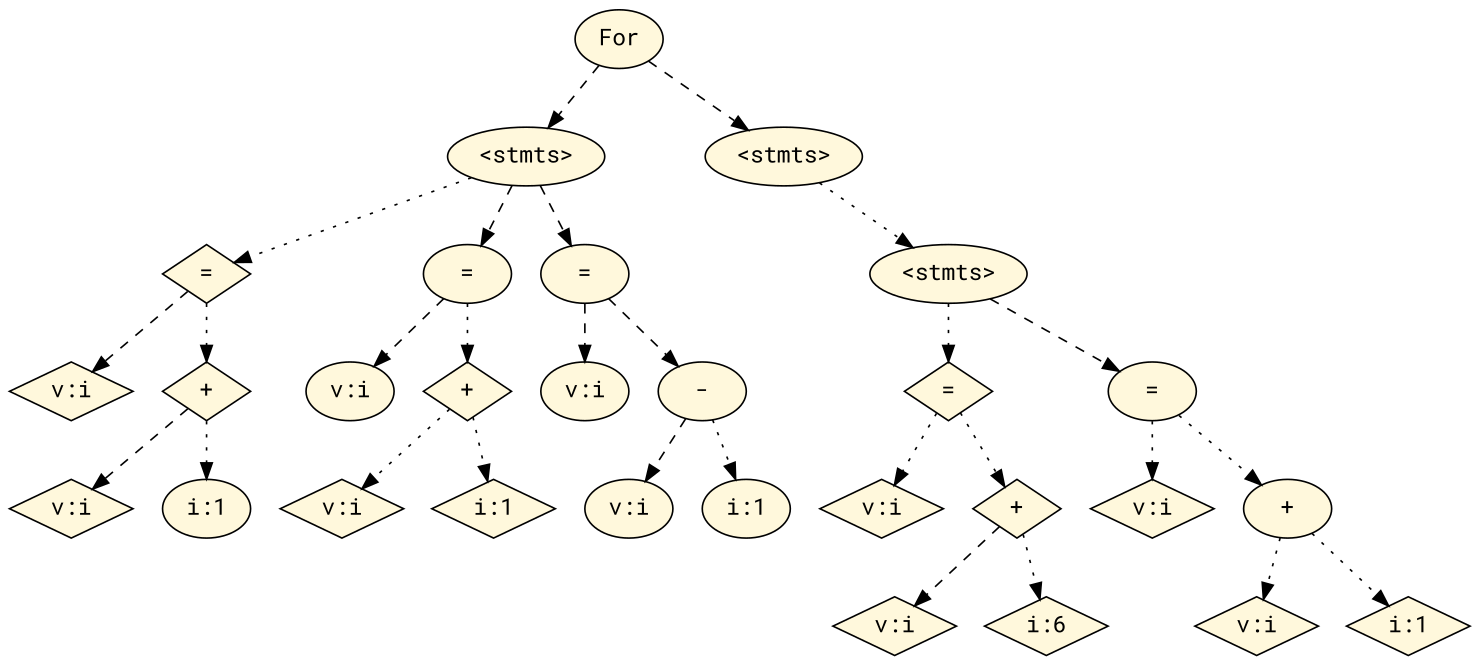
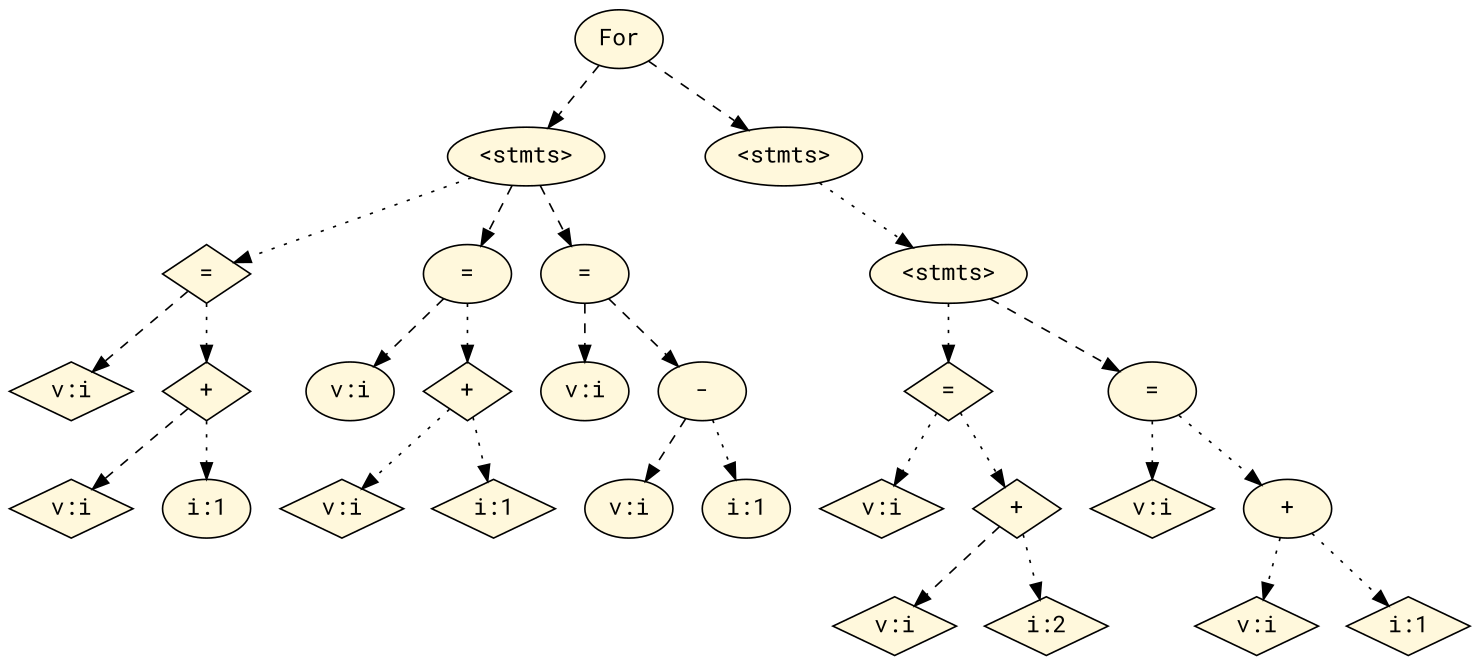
node "i:6": label "i:6" -> "i:2"
